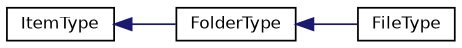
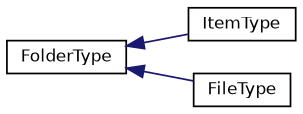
edge "FolderType" -> "ItemType": reversed
